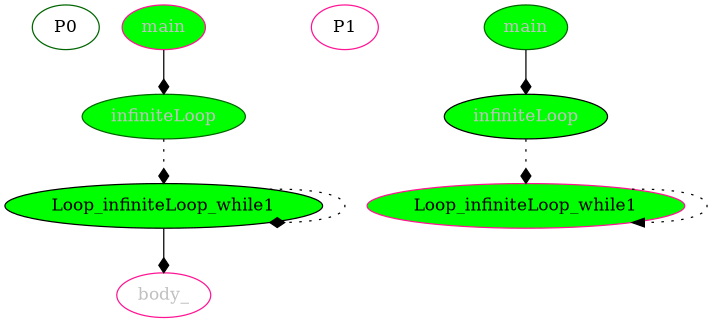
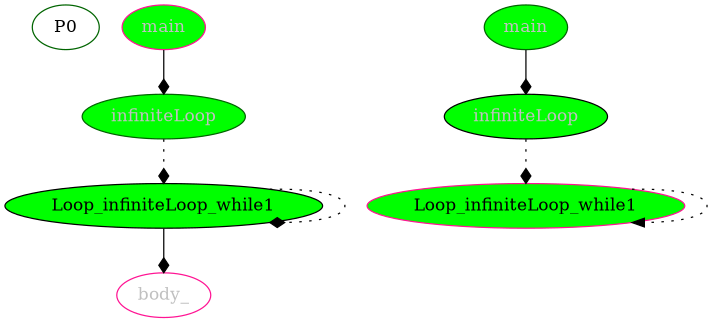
node "P1": removed
